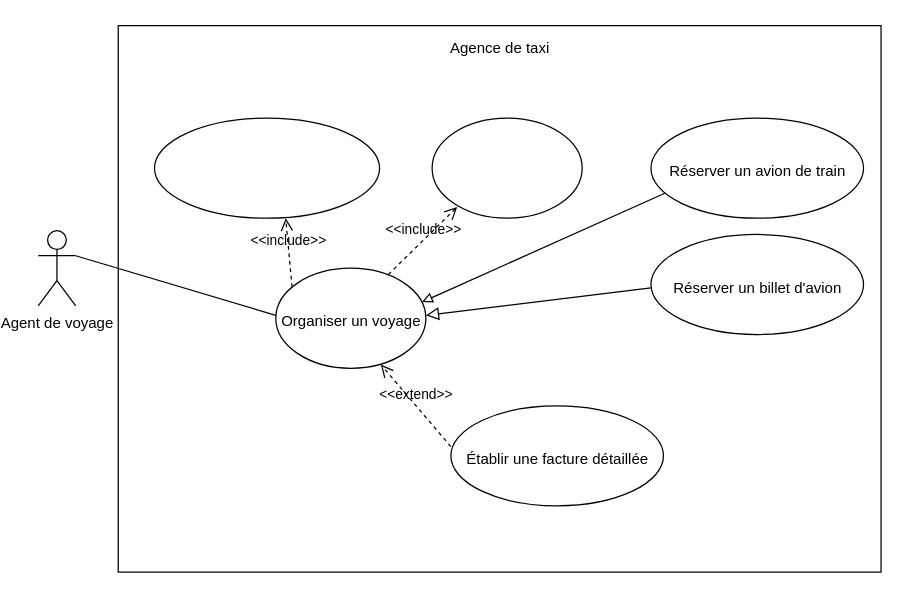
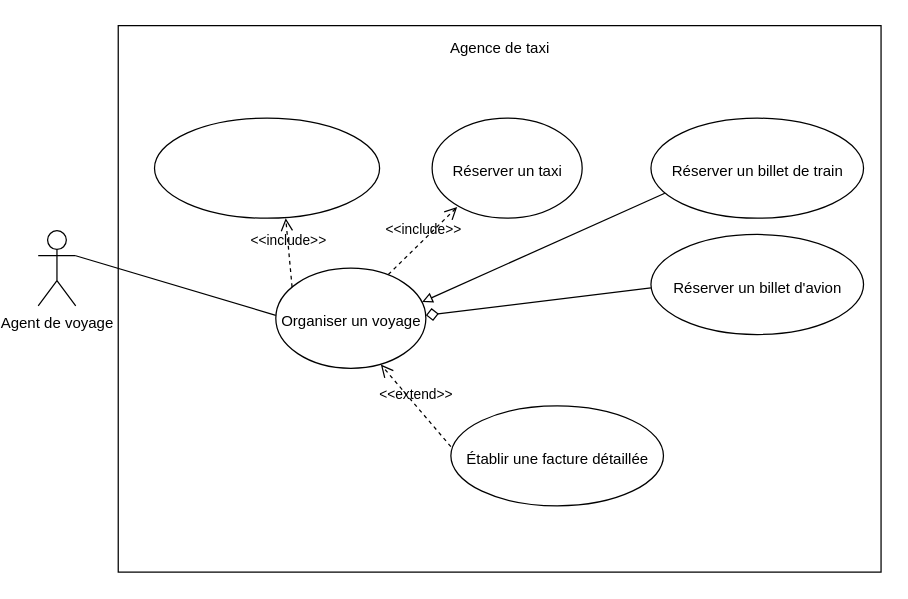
node "Réserver un taxi": added
node "Réserver un avion de train": label "Réserver un avion de train" -> "Réserver un billet de train"
edge "Réserver un billet d'avion" -> "Organiser un voyage": arrowhead block -> diamond
